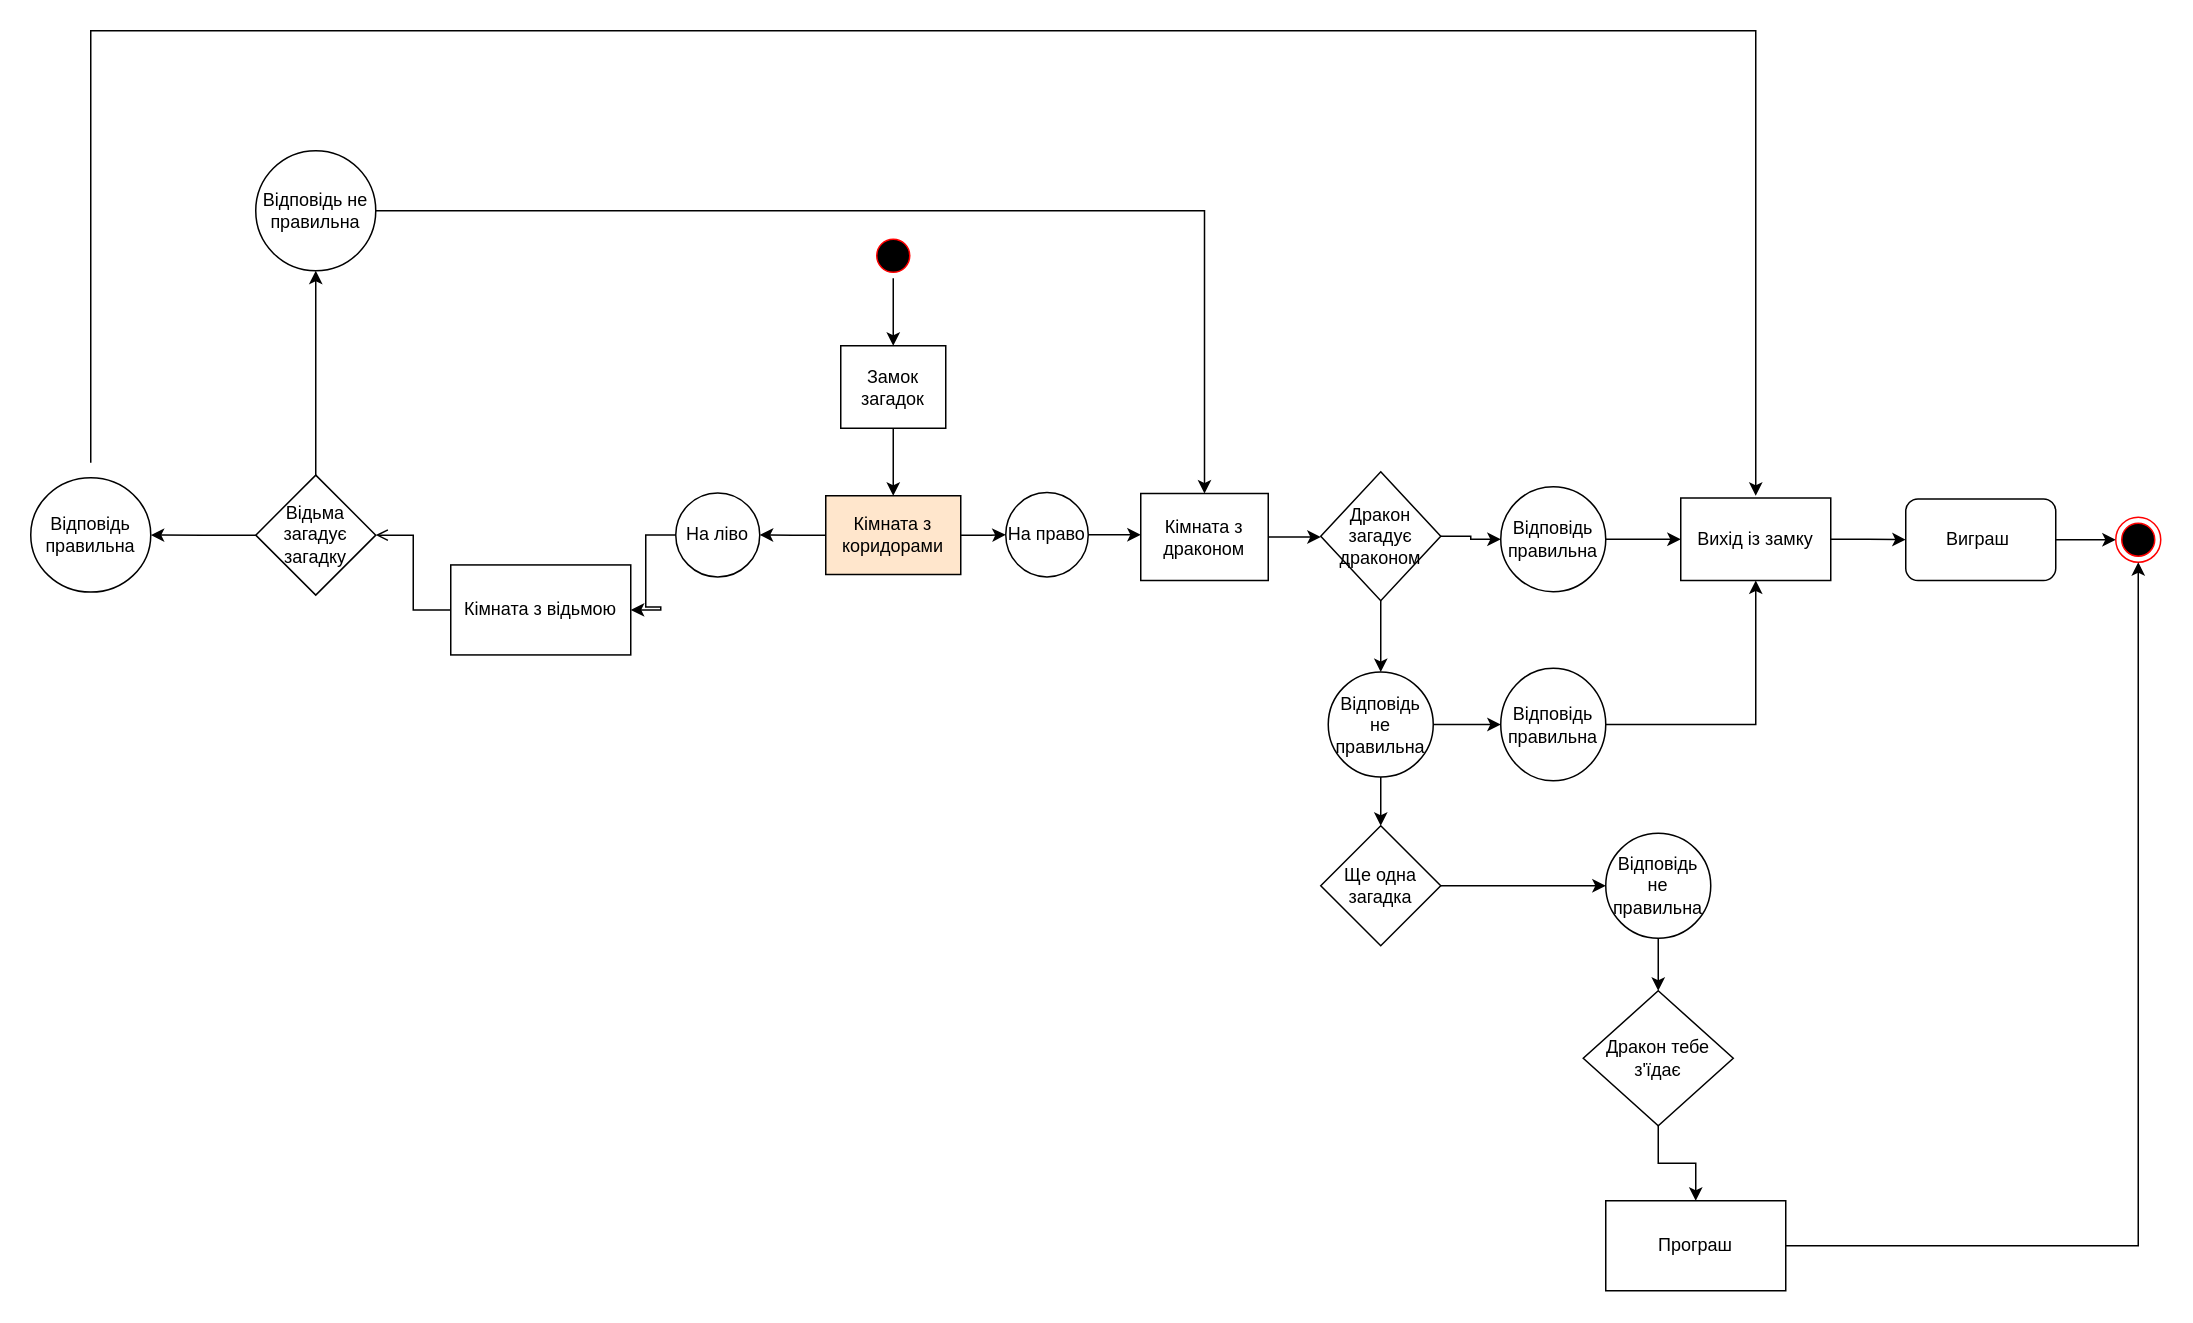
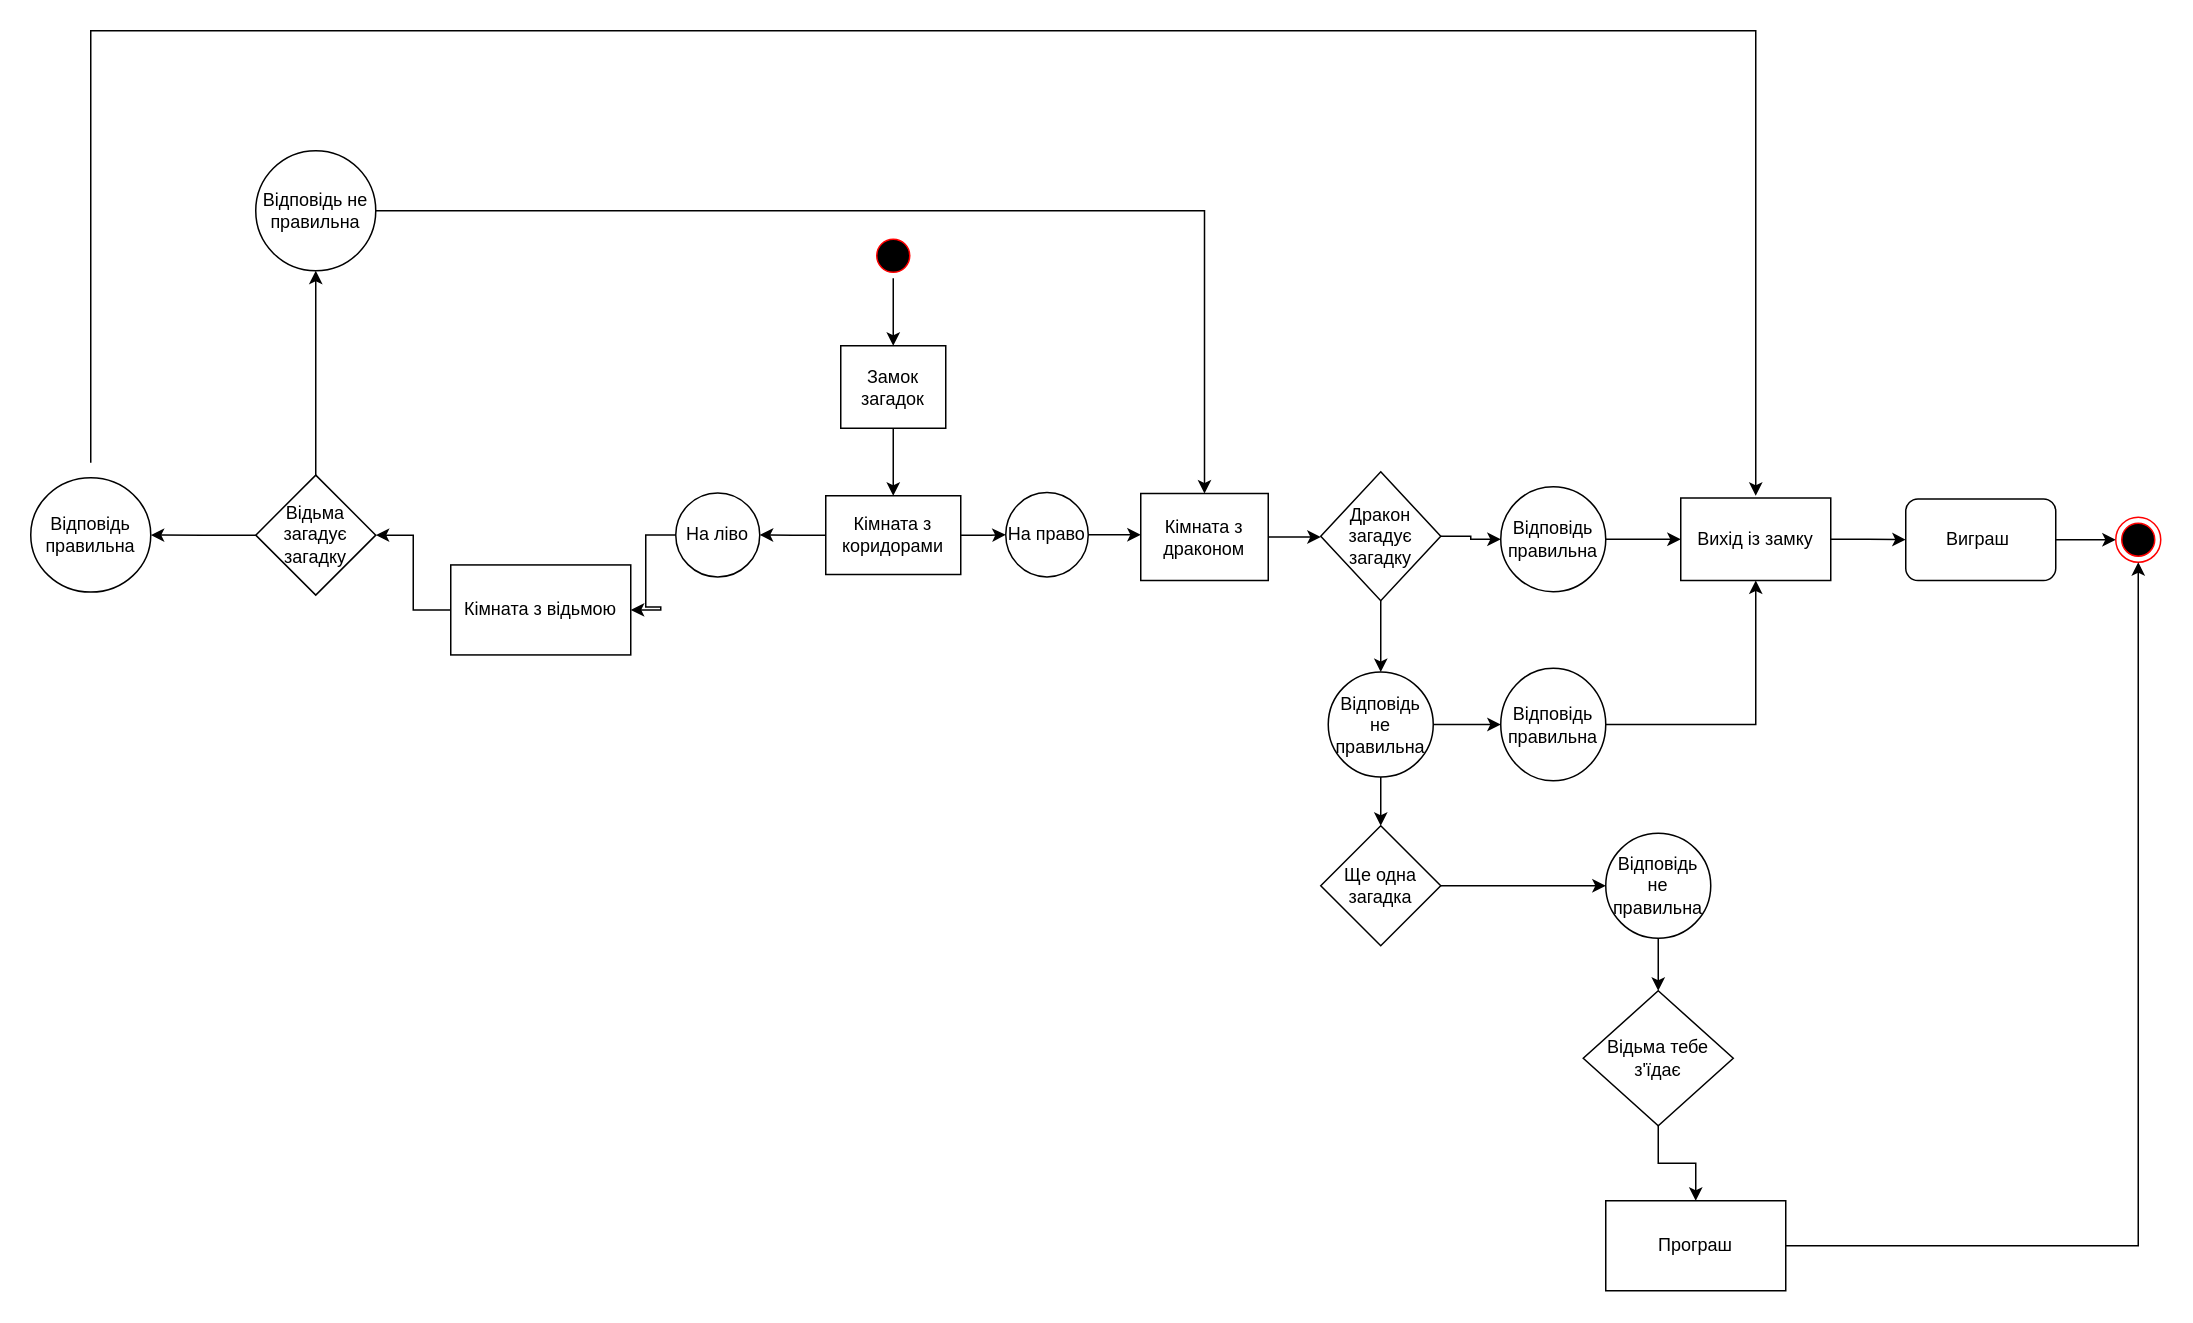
edge "Кімната з відьмою" -> "Відьма загадує загадку": arrowhead open -> classic
node "Кімната з коридорами": fillcolor #ffe6cc -> #ffffff
node "Дракон загадує драконом": label "Дракон загадує драконом" -> "Дракон загадує загадку"
node "Дракон тебе з'їдає": label "Дракон тебе з'їдає" -> "Відьма тебе з'їдає"
